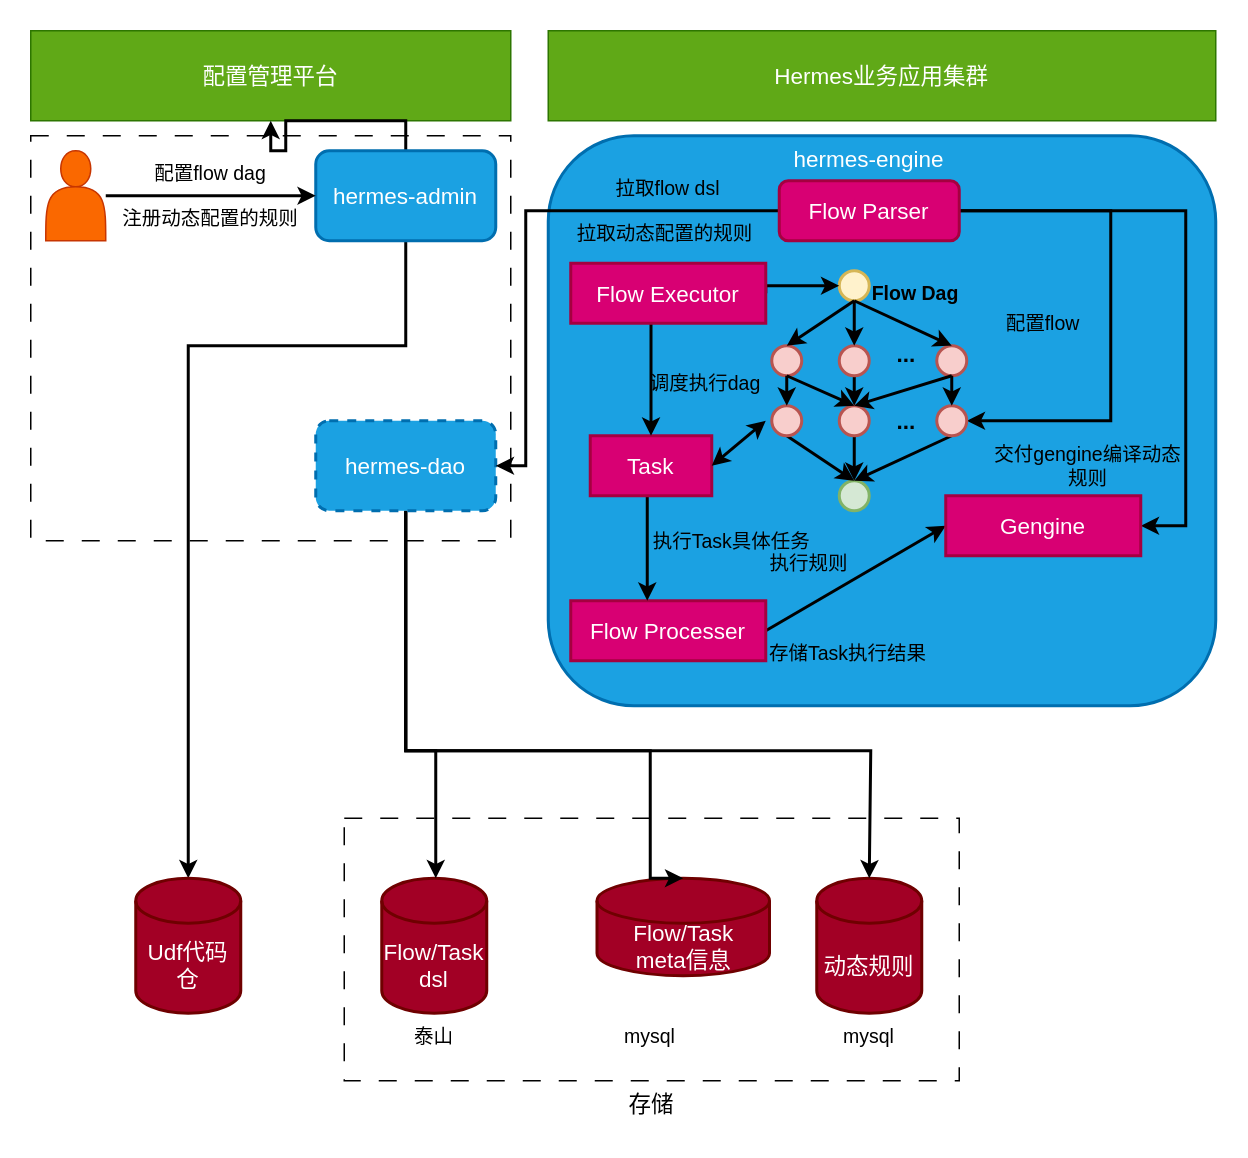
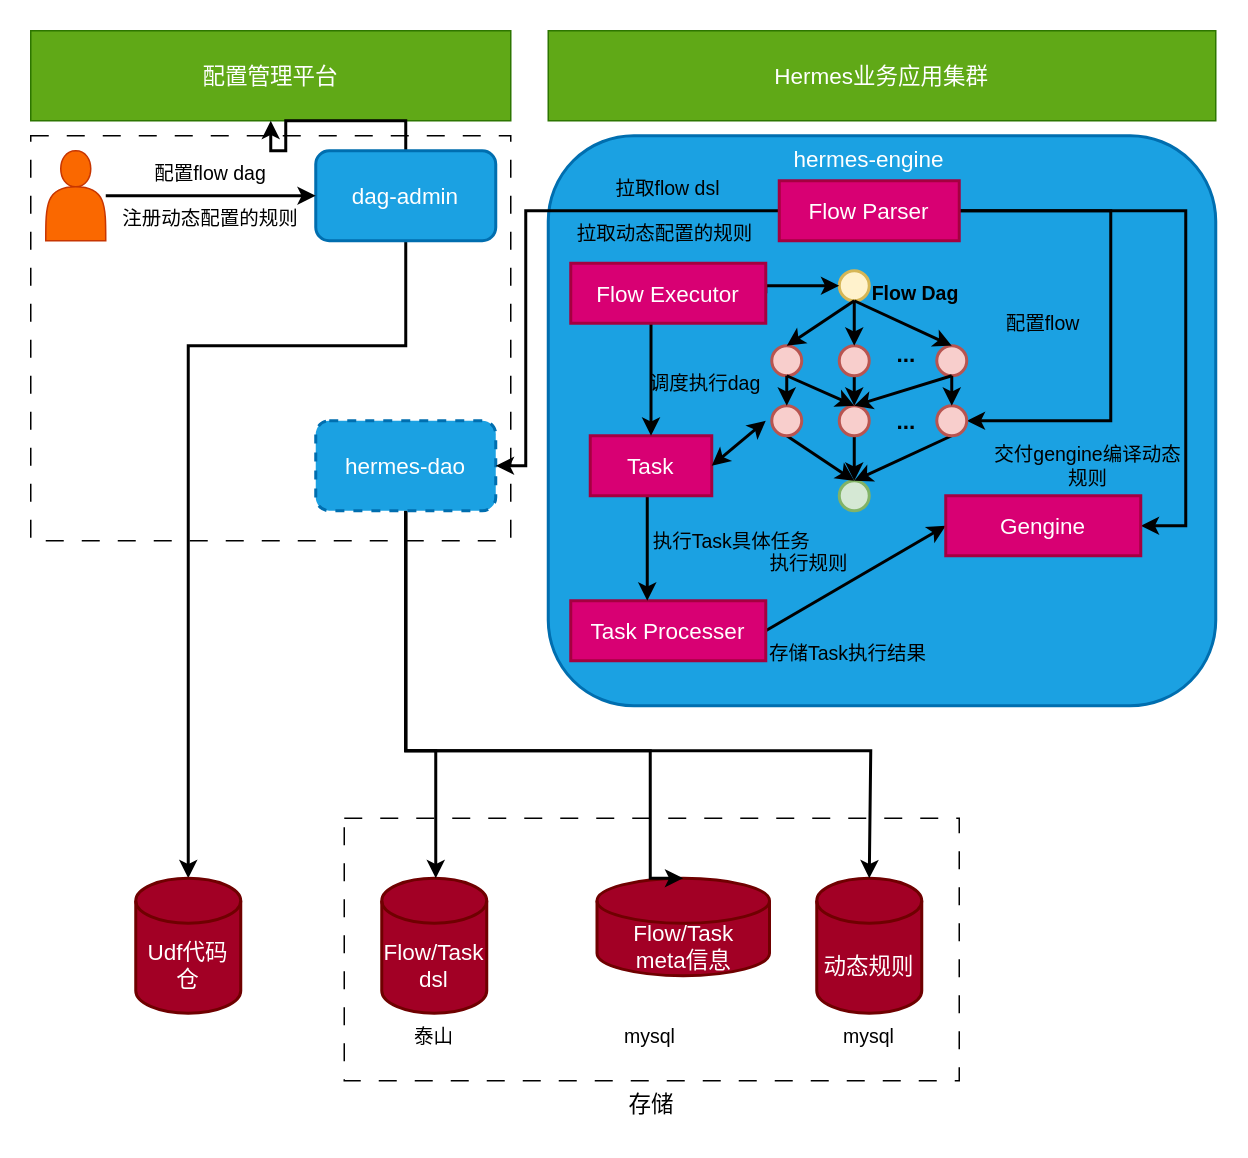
node "hermes-admin": label "hermes-admin" -> "dag-admin"
node "Flow Parser": shape rounded rectangle -> rectangle
node "Flow Processer": label "Flow Processer" -> "Task Processer"
